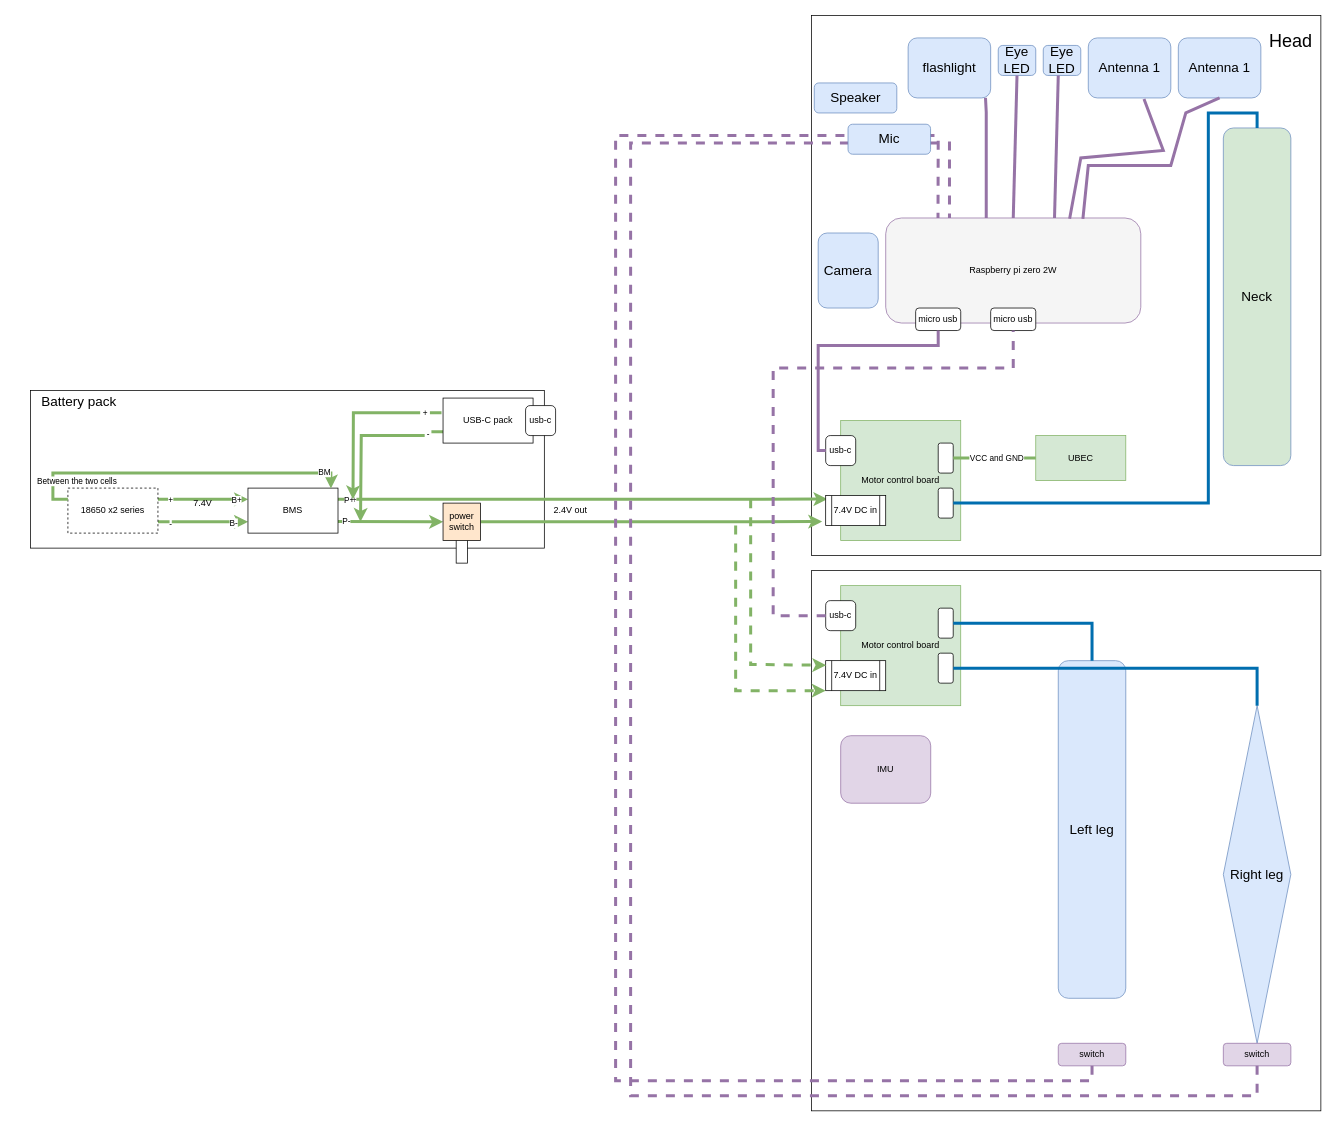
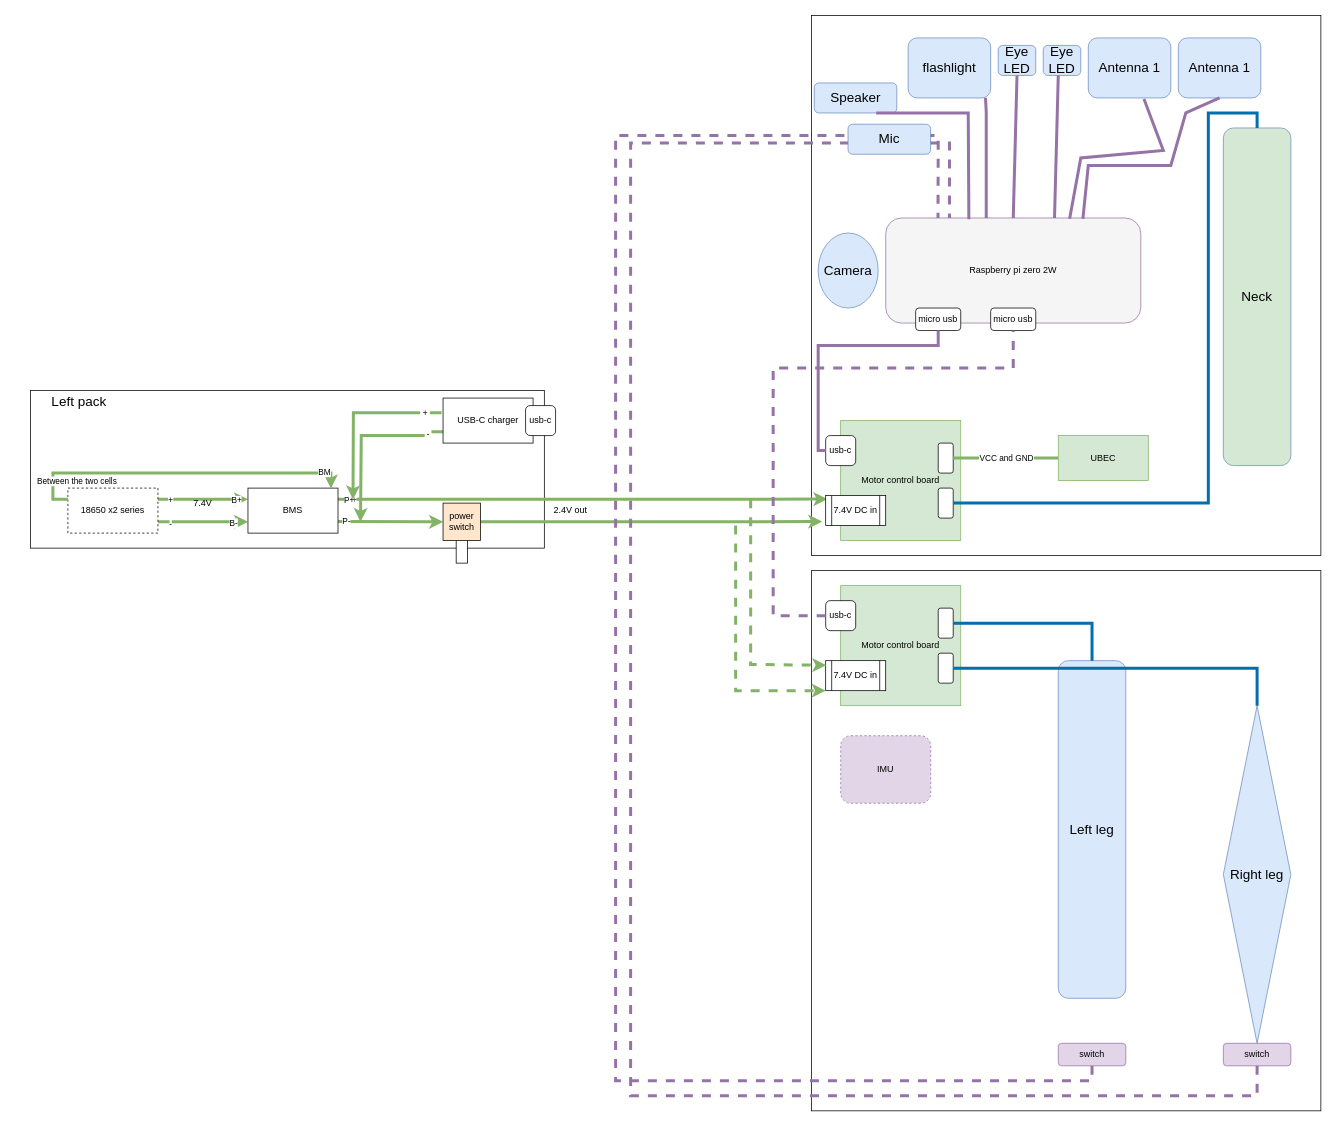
node "Head": removed
edge "Speaker" -- "Raspberry pi zero 2W": added
node "Camera": shape rounded rectangle -> ellipse
node "Battery pack": label "Battery pack" -> "Left pack"
node "USB-C pack": label "USB-C pack" -> "USB-C charger"
node "UBEC": moved (1080, 458) -> (1103, 458)
node "IMU": style solid -> dashed
